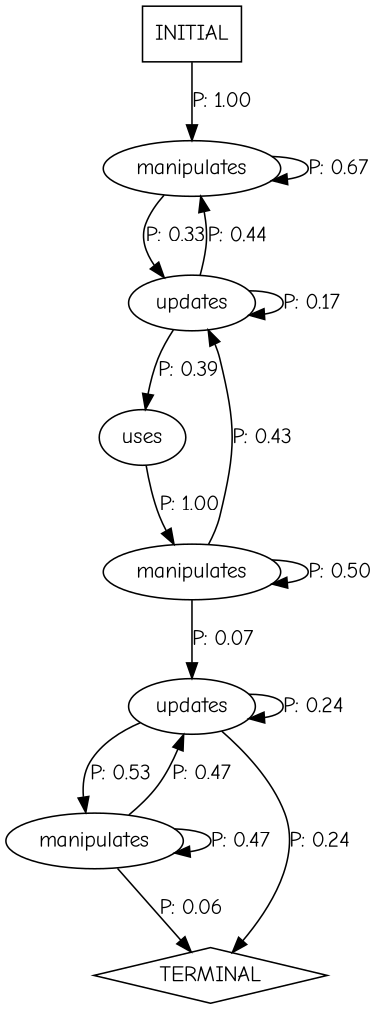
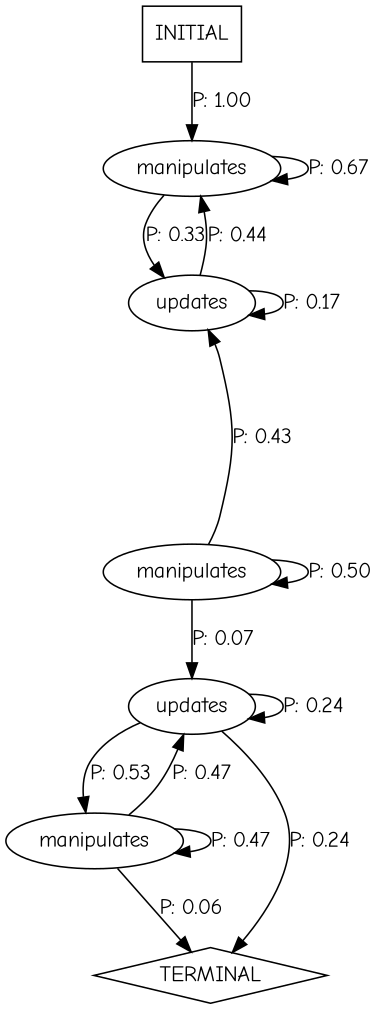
node "uses": removed
